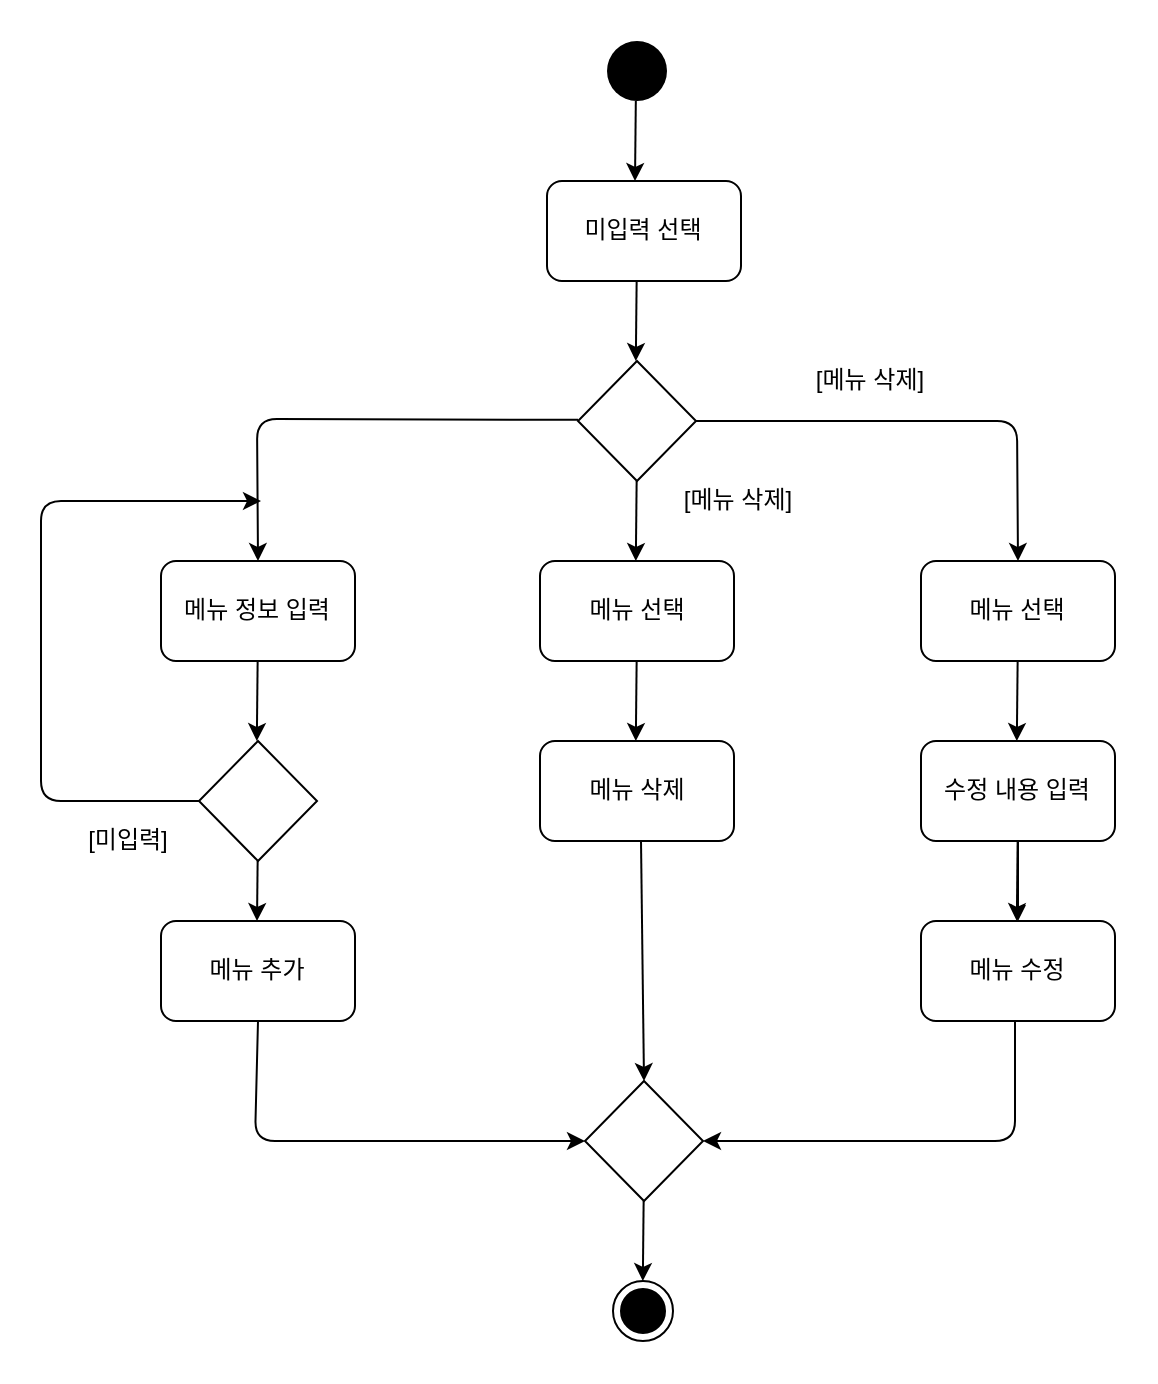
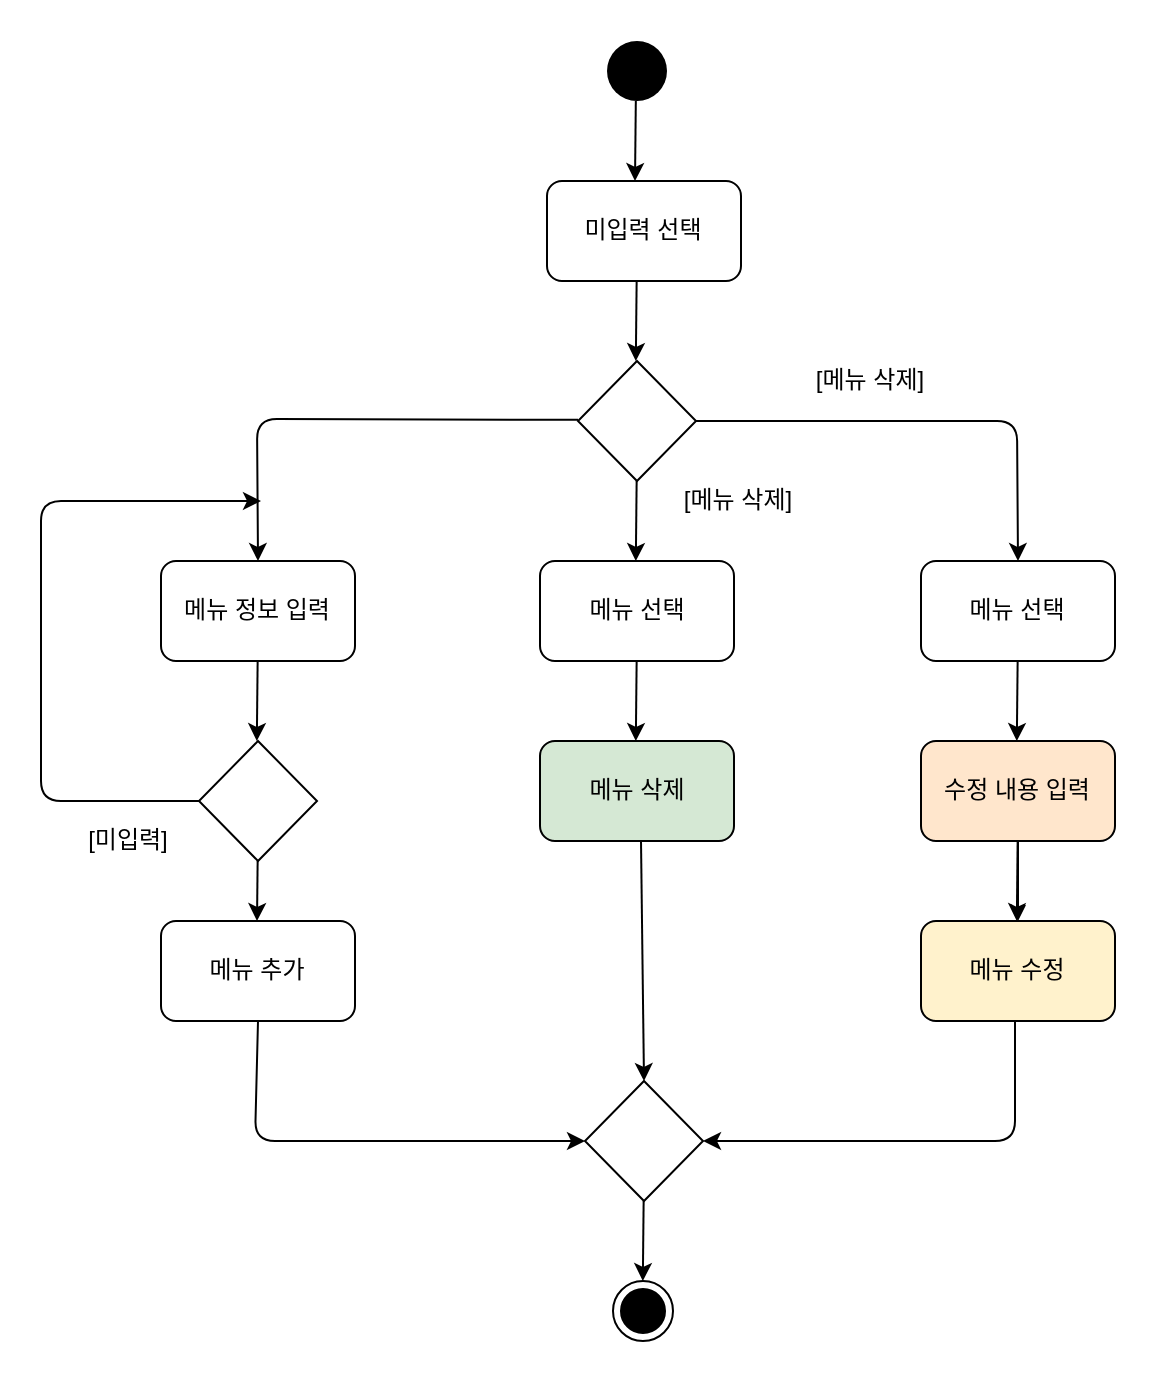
node "메뉴 삭제": fillcolor #ffffff -> #d5e8d4
node "수정 내용 입력": fillcolor #ffffff -> #ffe6cc
node "메뉴 수정": fillcolor #ffffff -> #fff2cc
